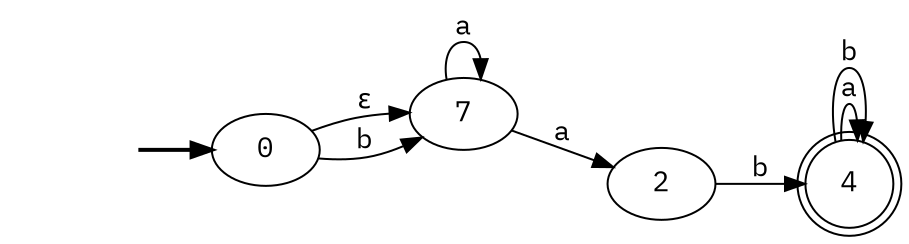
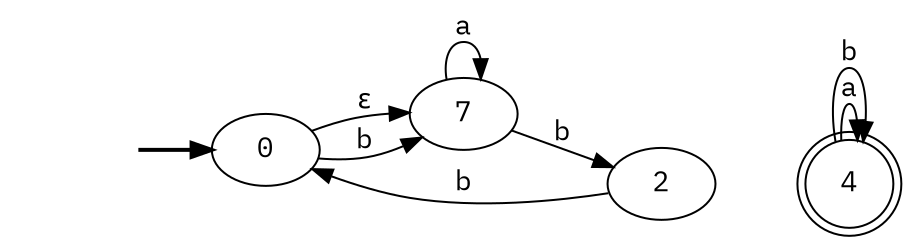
edge "7" -> "2": label "a" -> "b"
edge "2" -> "4": now "2" -> "0"
